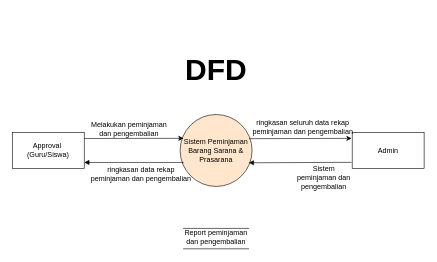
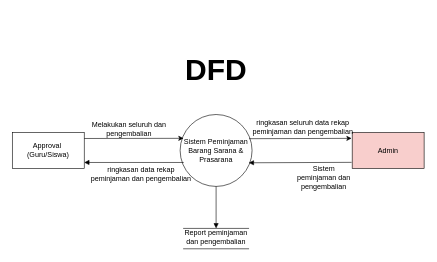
node "Melakukan peminjaman dan pengembalian": label "Melakukan peminjaman dan pengembalian" -> "Melakukan seluruh dan pengembalian"
node "Sistem Peminjaman Barang Sarana & Prasarana": fillcolor #ffe6cc -> #ffffff
node "Admin": fillcolor #ffffff -> #f8cecc
edge "Sistem Peminjaman Barang Sarana & Prasarana" -> "Report peminjaman dan pengembalian": added
